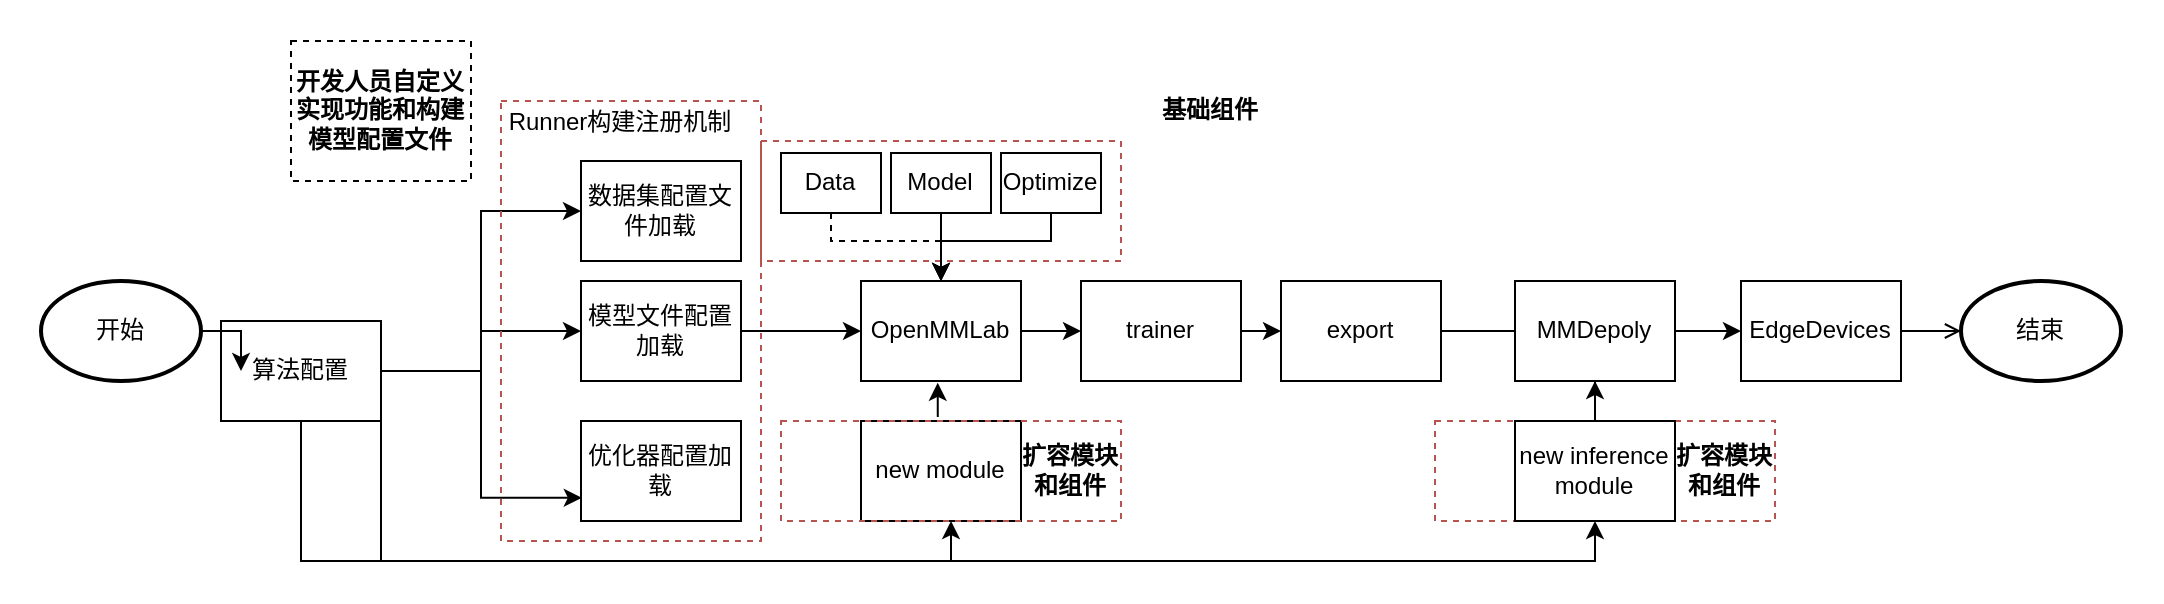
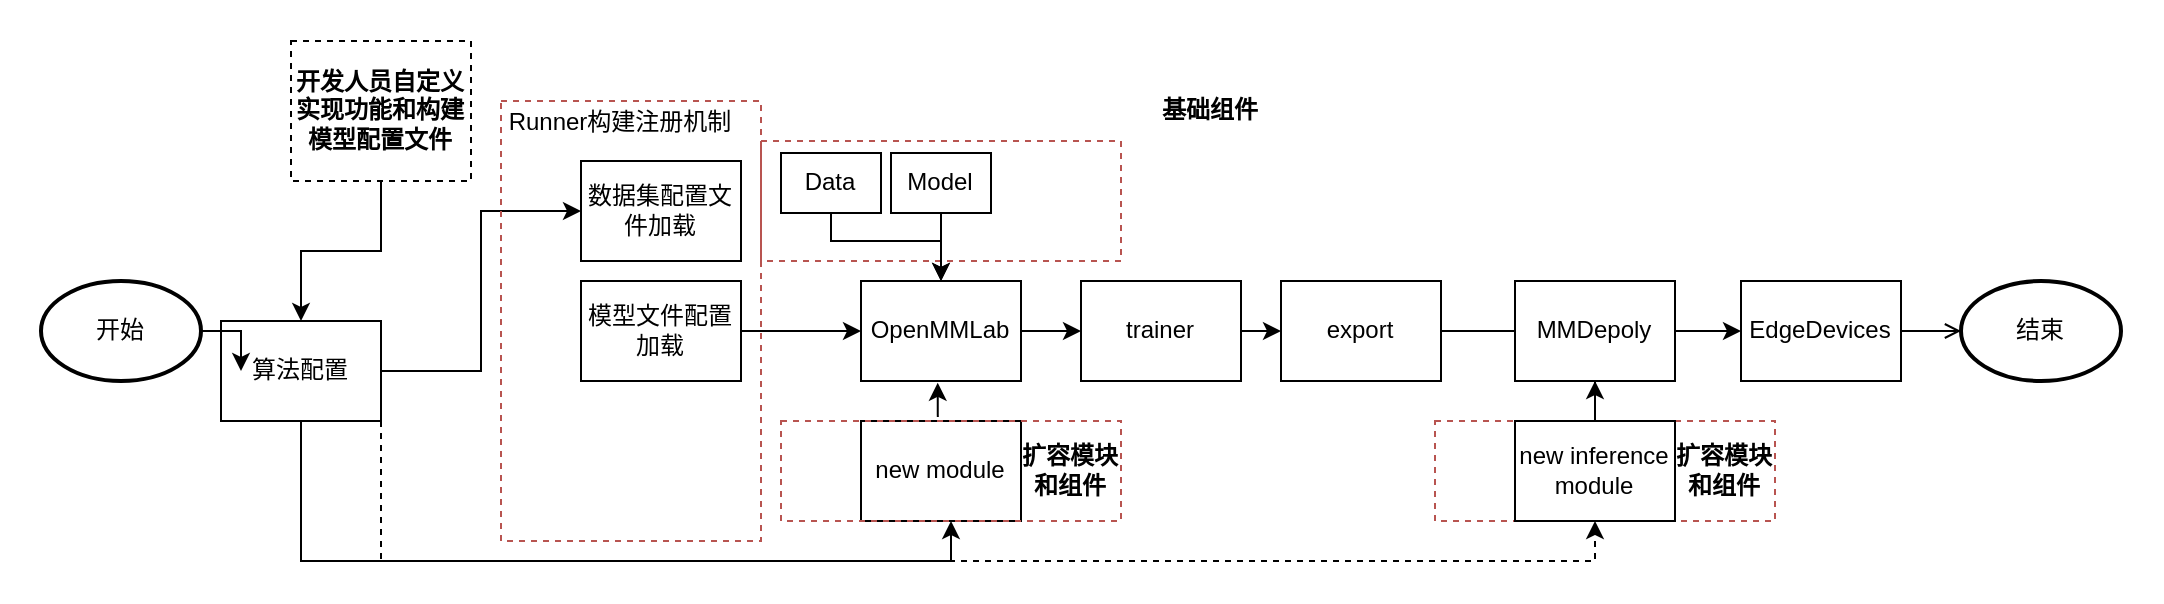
node "Optimize": removed
edge "Data" -> "OpenMMLab": style dashed -> solid
edge "Optimize" -> "OpenMMLab": removed
edge "开发人员自定义实现功能和构建模型配置文件" -> "算法配置": added
edge "算法配置" -> "模型文件配置加载": removed
node "优化器配置加载": removed
edge "算法配置" -> "优化器配置加载": removed
edge "算法配置" -> "new inference module": style solid -> dashed
